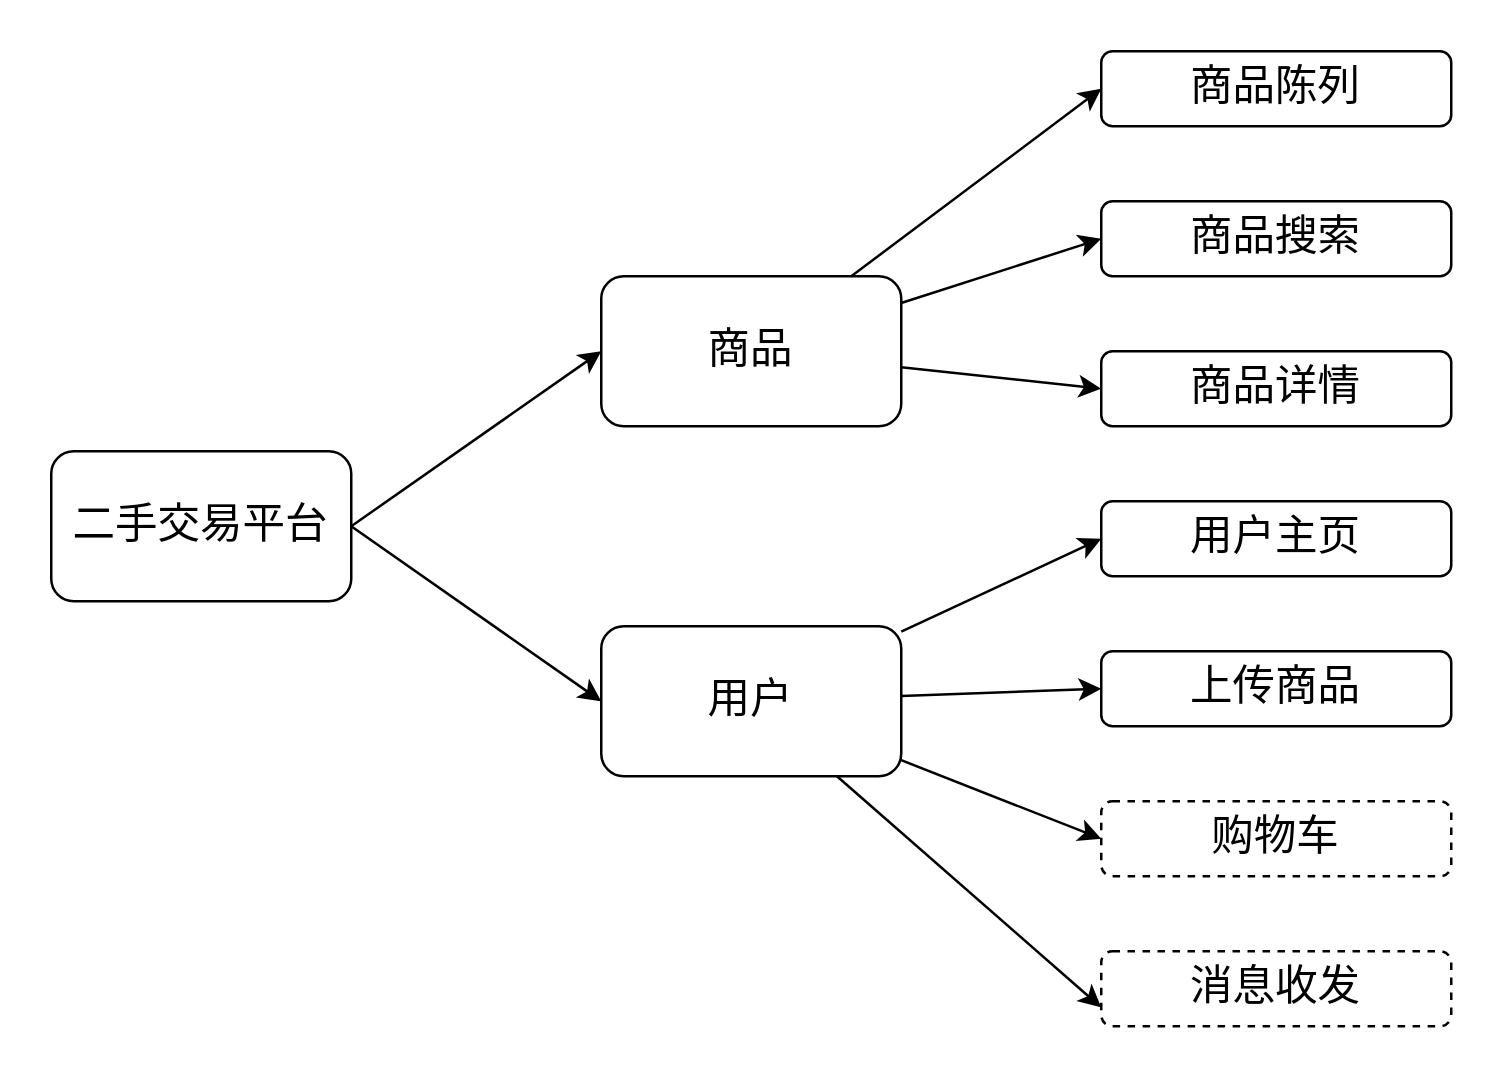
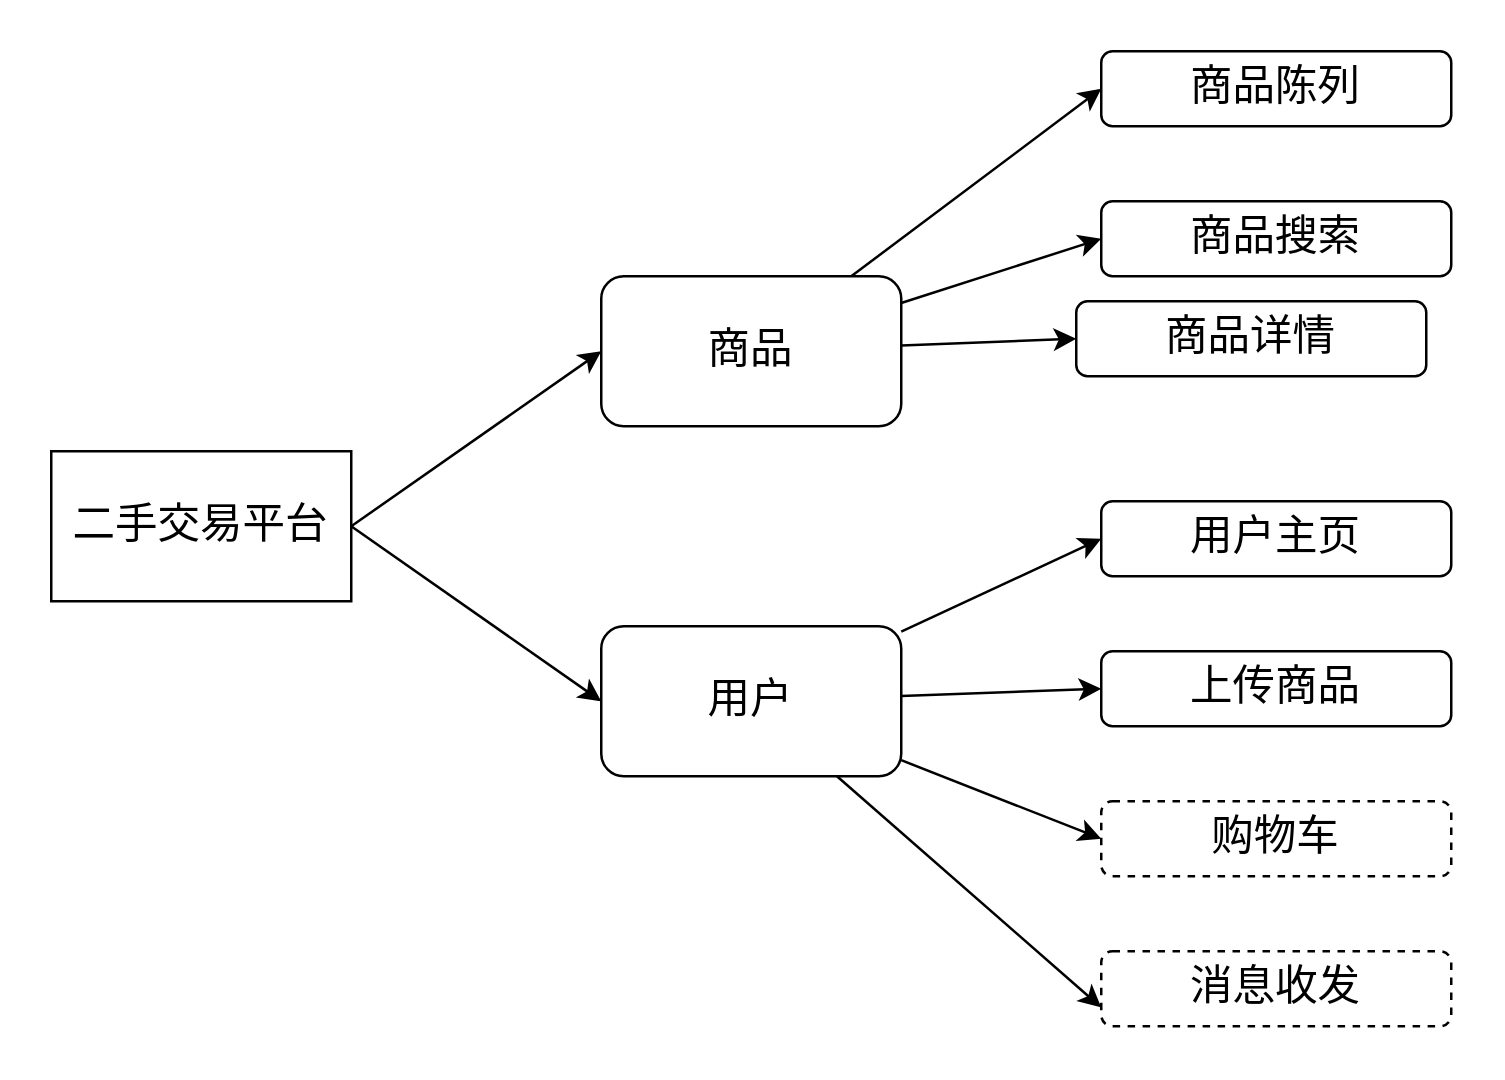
node "商品详情": moved (1276, 389) -> (1251, 339)
node "二手交易平台": shape rounded rectangle -> rectangle
